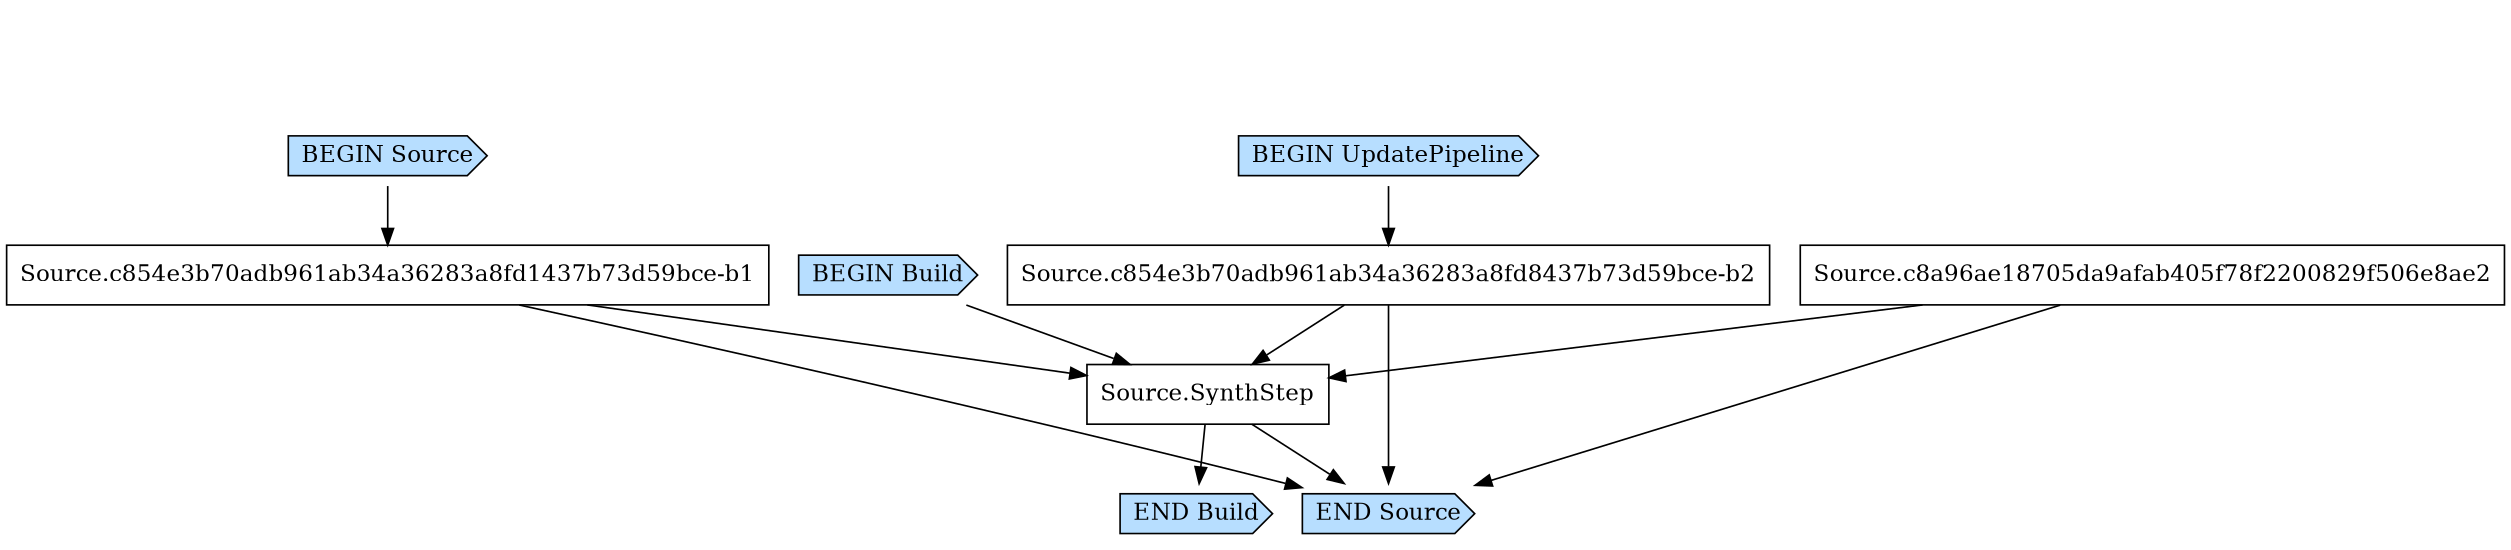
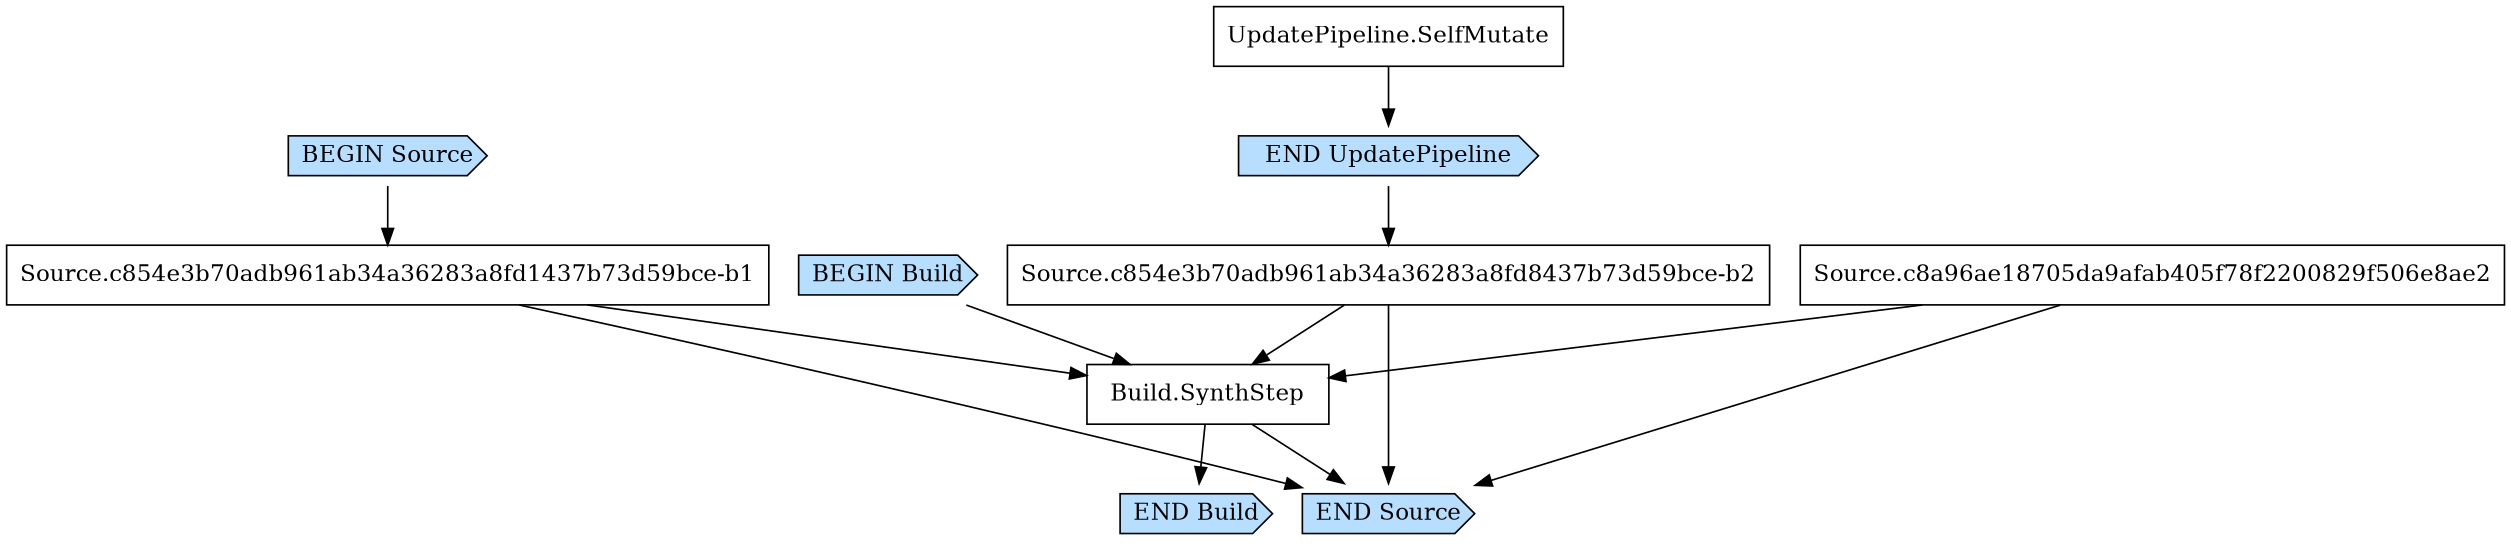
node "UpdatePipeline.SelfMutate": added
node "BEGIN UpdatePipeline": label "BEGIN UpdatePipeline" -> "END UpdatePipeline"
node "Source.SynthStep": label "Source.SynthStep" -> "Build.SynthStep"
